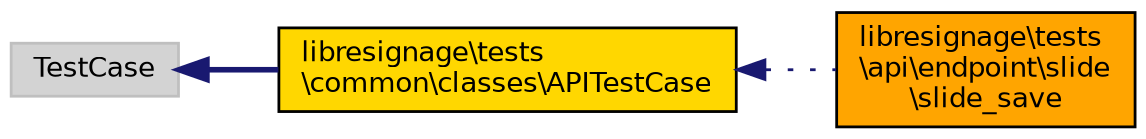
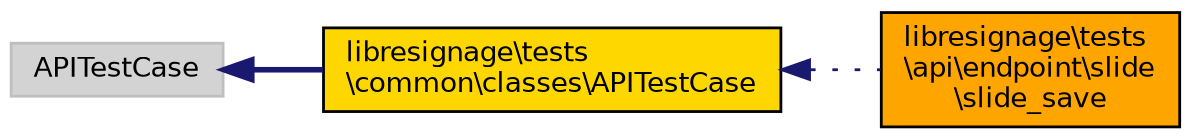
node "TestCase": label "TestCase" -> "APITestCase"
